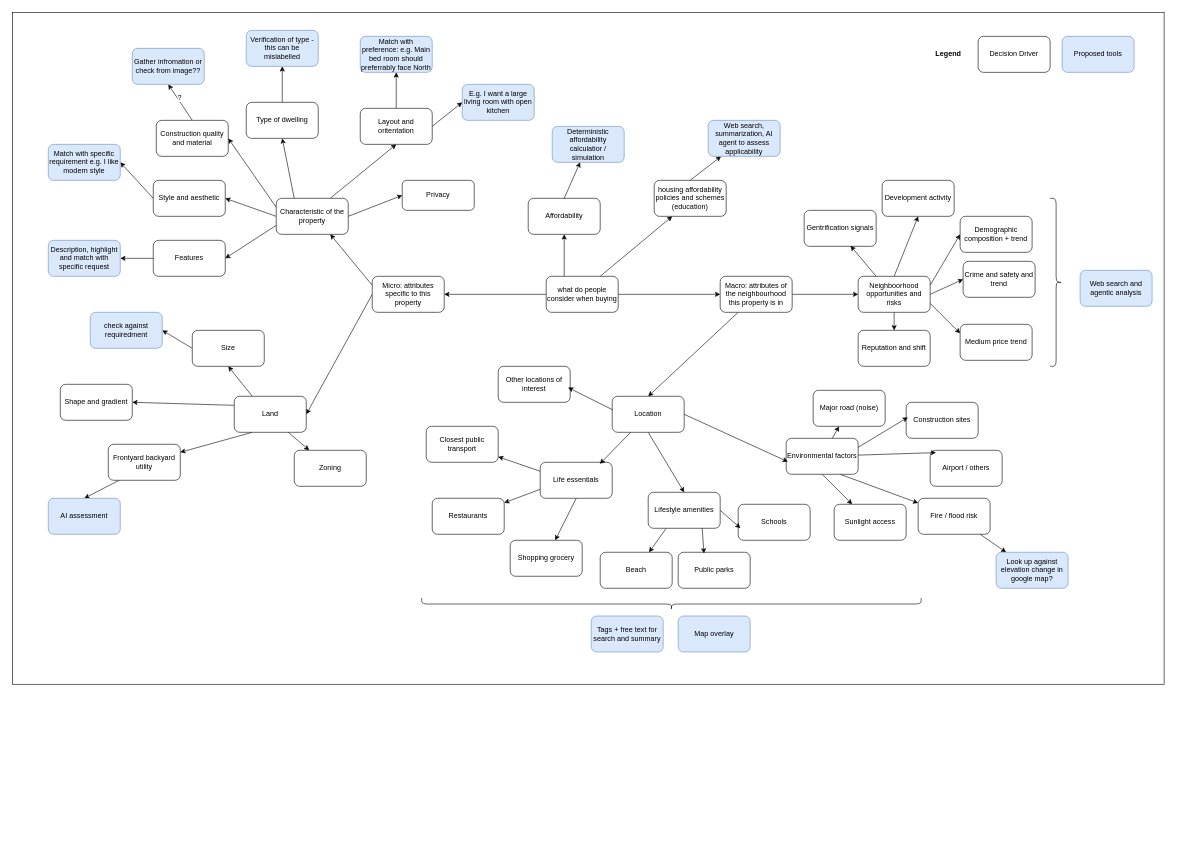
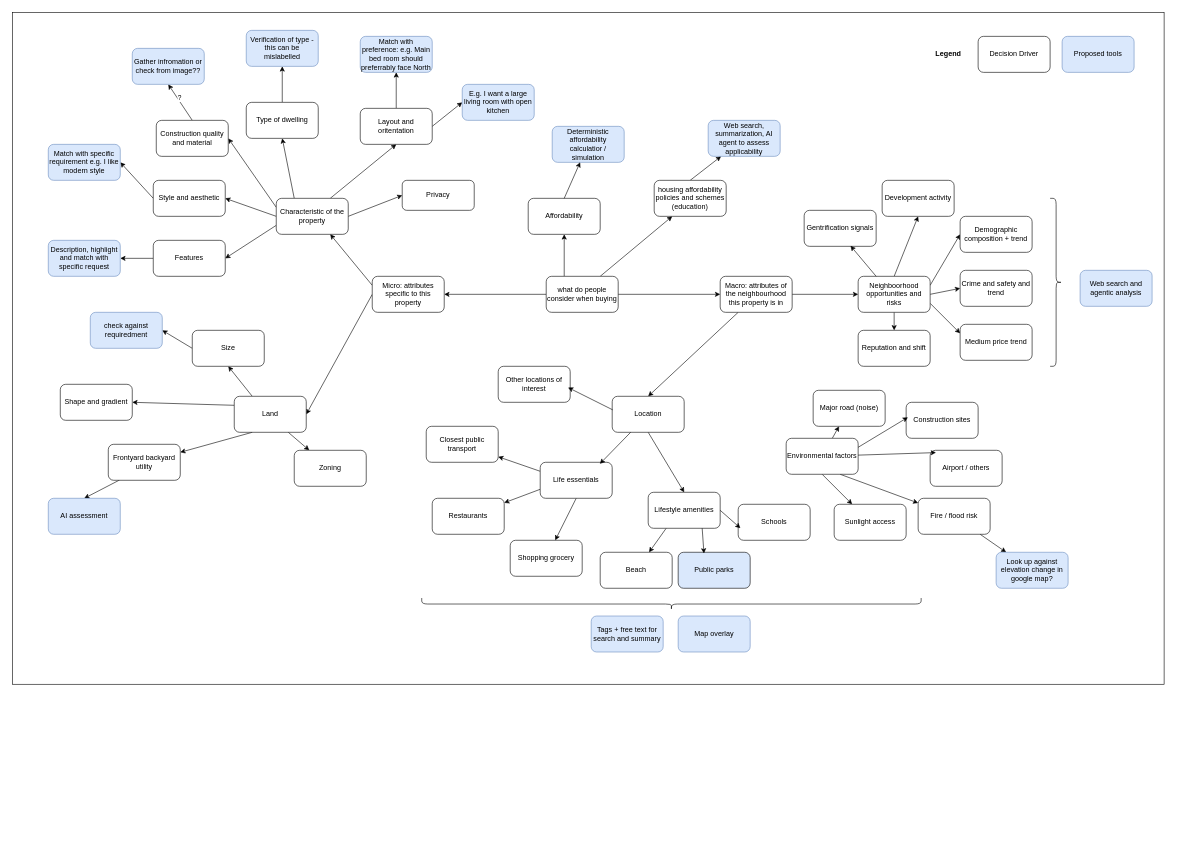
node "Crime and safety and trend": moved (999, 279) -> (996, 288)
edge "Location" -> "Environmental factors": removed
node "Public parks": fillcolor #ffffff -> #dae8fc
